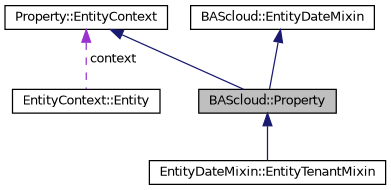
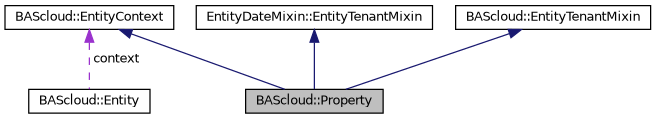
node "Property::EntityContext": label "Property::EntityContext" -> "BAScloud::EntityContext"
node "BAScloud::EntityDateMixin": label "BAScloud::EntityDateMixin" -> "BAScloud::EntityTenantMixin"
node "EntityContext::Entity": label "EntityContext::Entity" -> "BAScloud::Entity"
edge "EntityDateMixin::EntityTenantMixin" -> "BAScloud::Property": reversed
